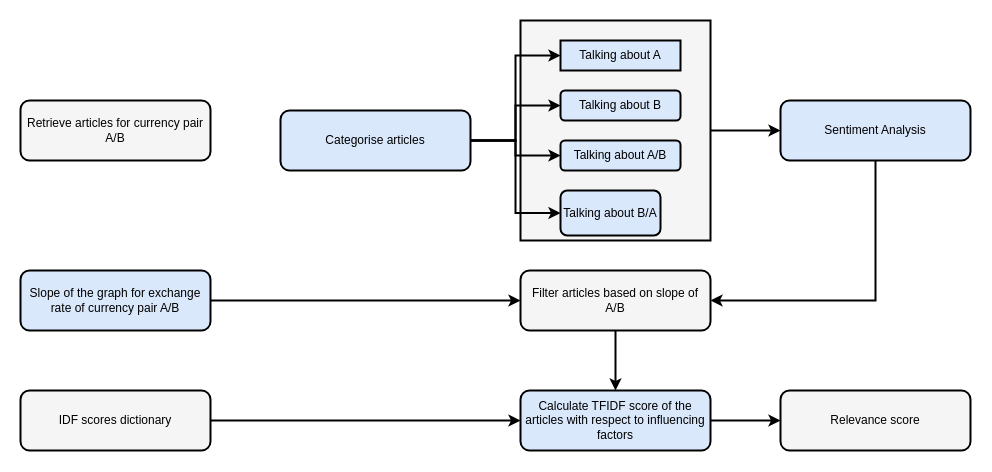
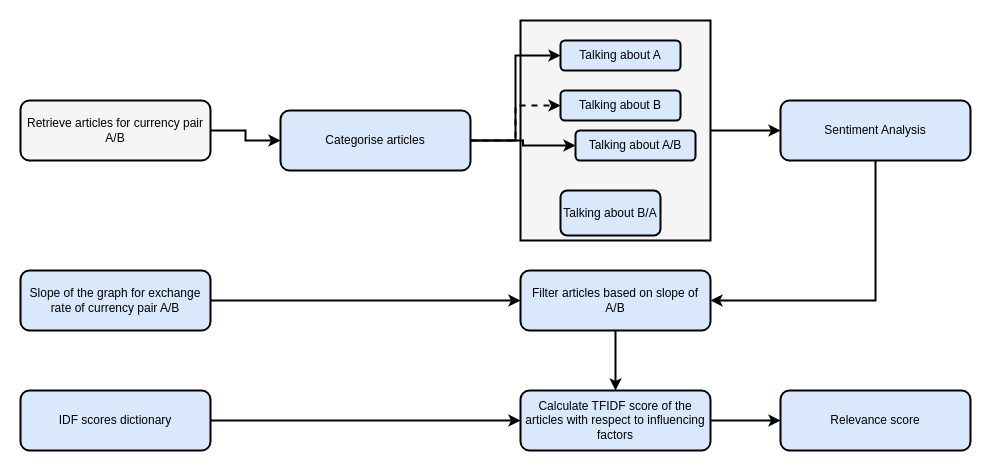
node "Talking about A": shape rectangle -> rounded rectangle
edge "Categorise articles" -> "Talking about B": style solid -> dashed
edge "Retrieve articles for currency pair A/B" -> "Categorise articles": added
node "Talking about A/B": moved (621, 156) -> (636, 146)
edge "Categorise articles" -> "Talking about B/A": removed
node "Filter articles based on slope of A/B": fillcolor #f5f5f5 -> #dae8fc
node "IDF scores dictionary": fillcolor #f5f5f5 -> #dae8fc
node "Relevance score": fillcolor #f5f5f5 -> #dae8fc
